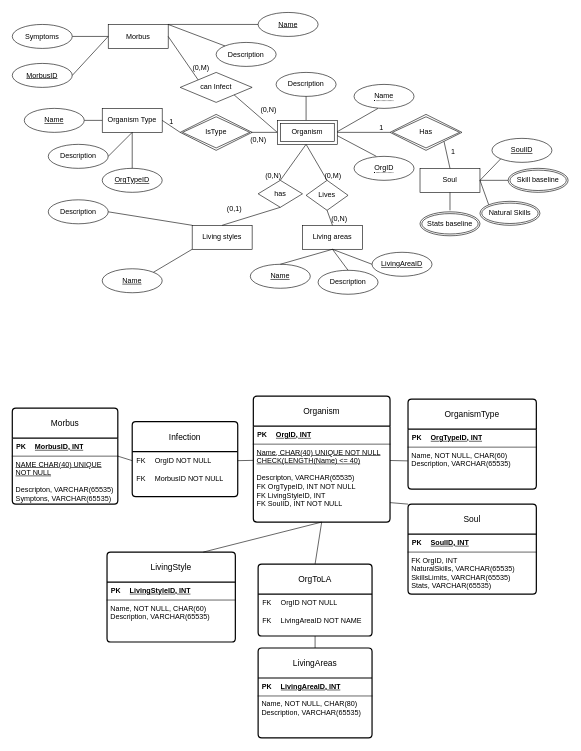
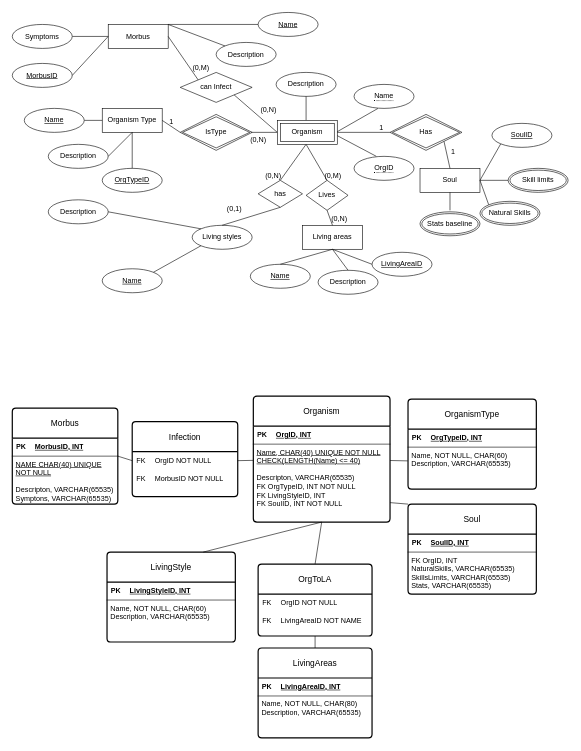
node "SoulID": moved (522, 150) -> (522, 135)
node "Skill baseline": label "Skill baseline" -> "Skill limits"
node "Living styles": shape rectangle -> ellipse
